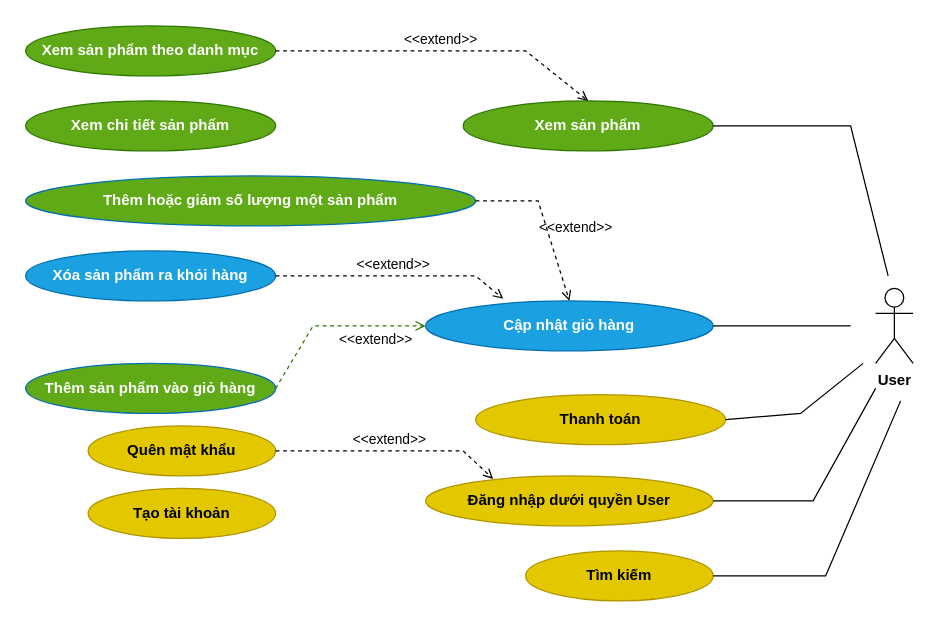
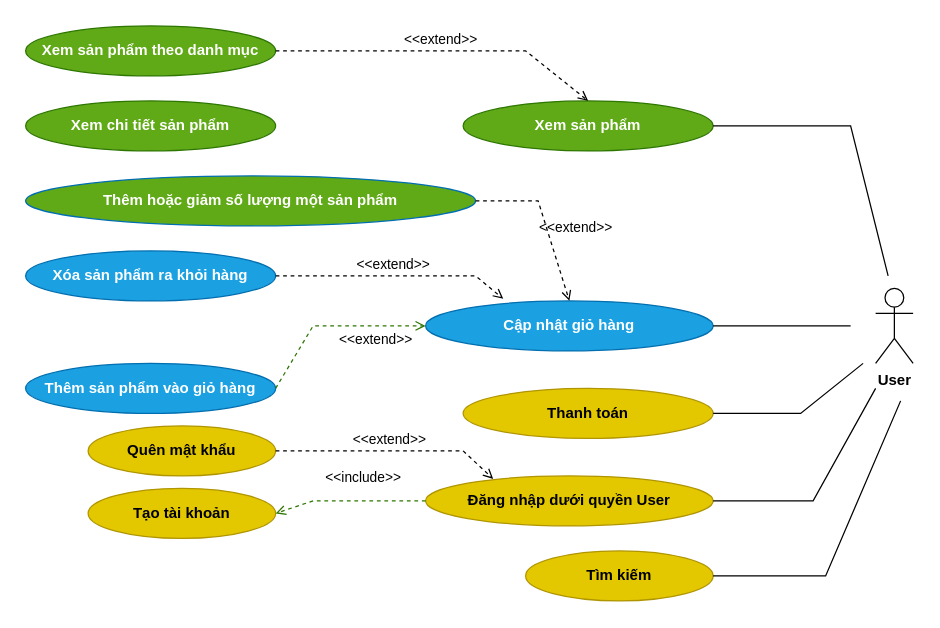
node "Thêm sản phẩm vào giỏ hàng": fillcolor #60a917 -> #1ba1e2
node "Thanh toán": moved (601, 419) -> (588, 413)
edge "Đăng nhập dưới quyền User" -> "Tạo tài khoản": added, label "<<include>>"
